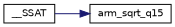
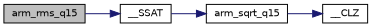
node "arm_rms_q15": added
node "__CLZ": added
